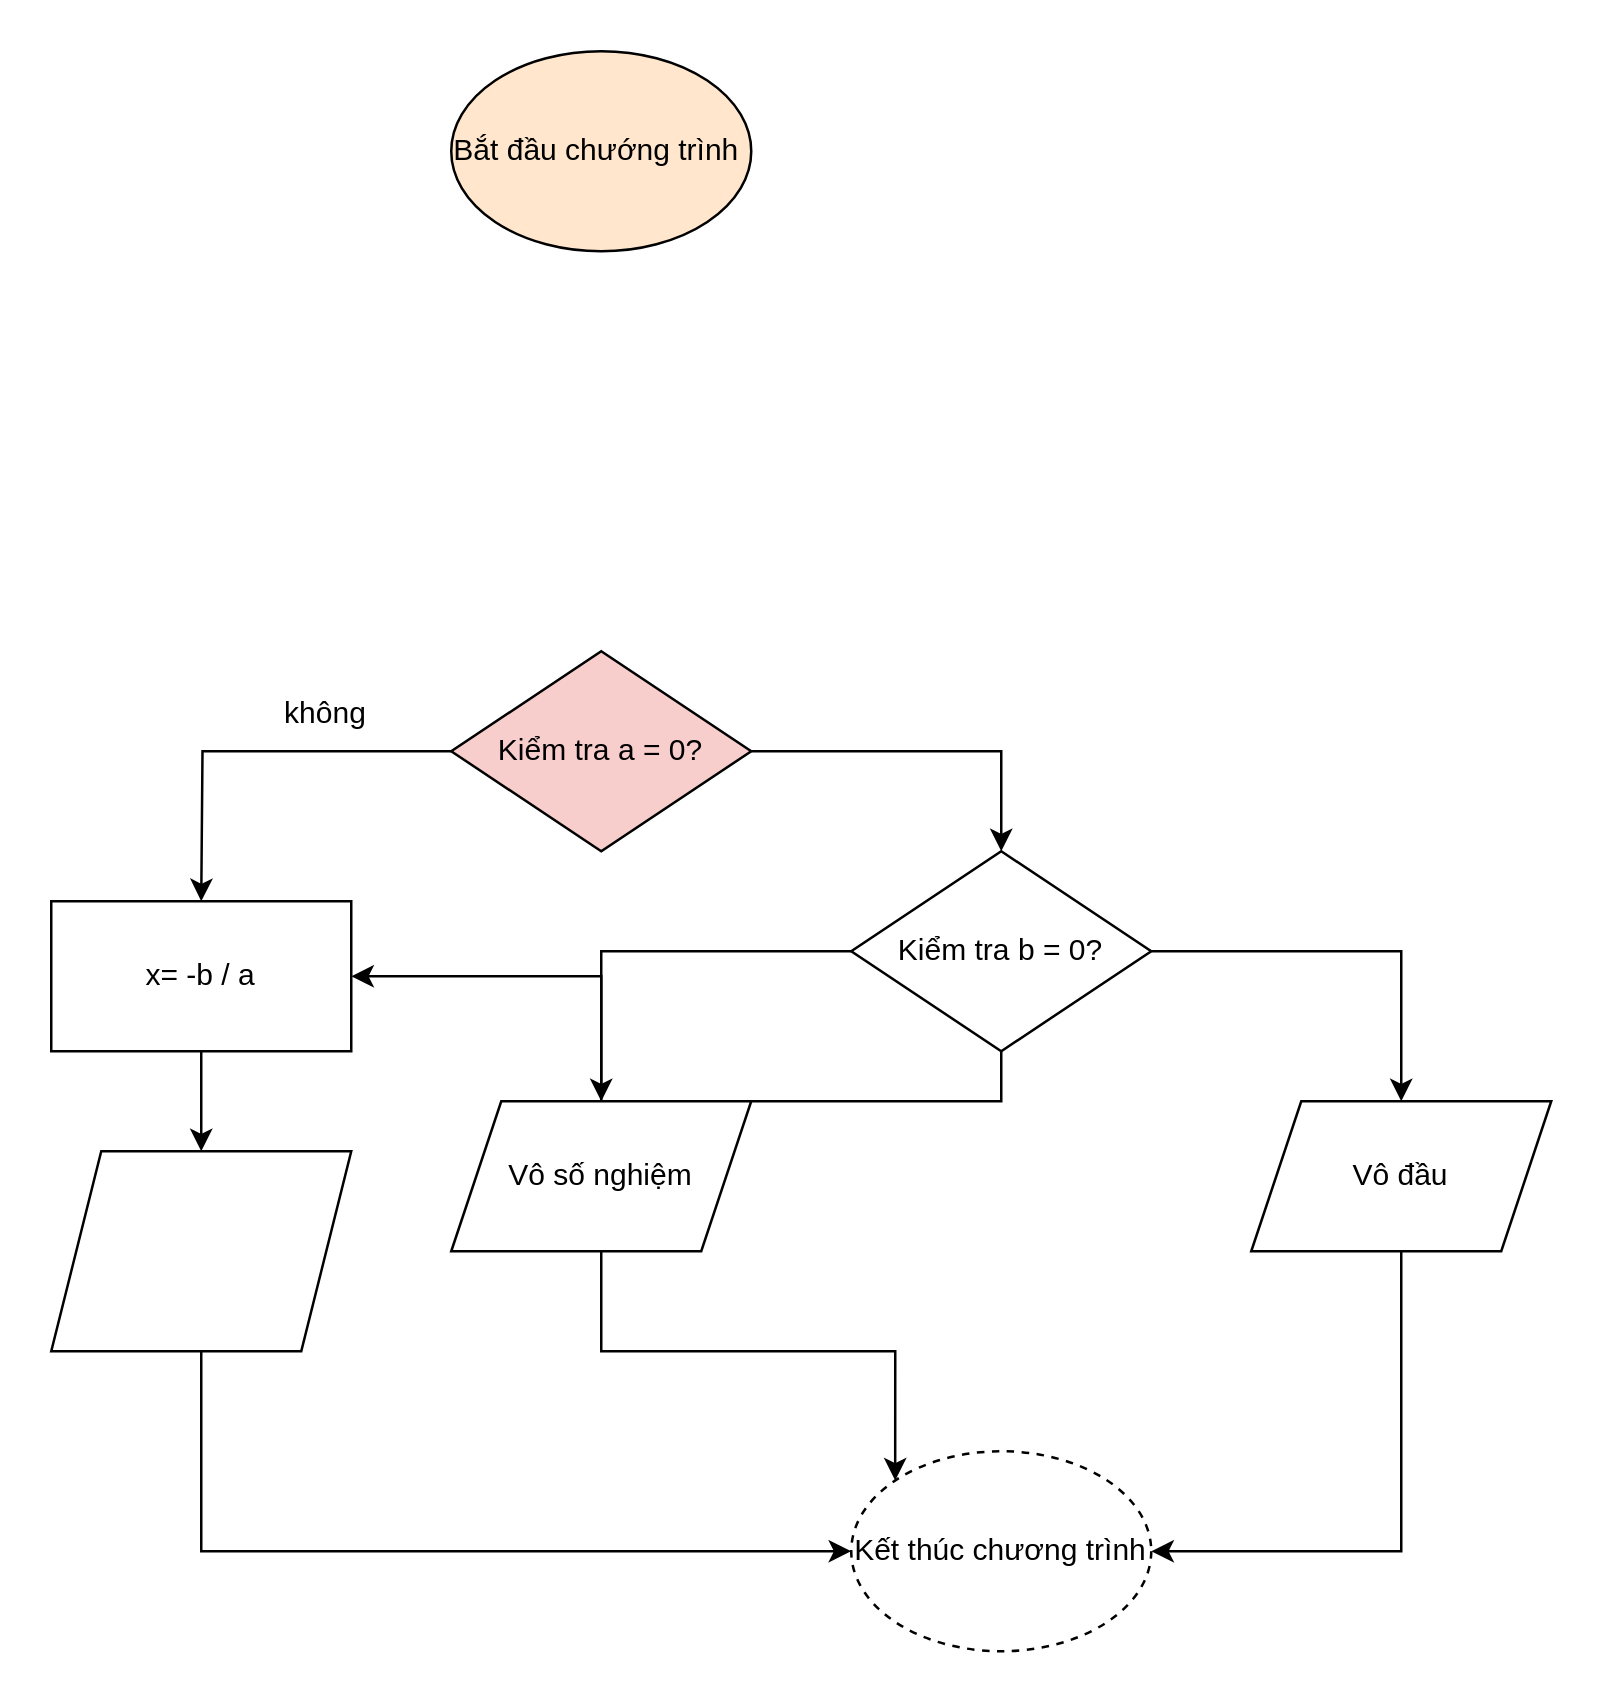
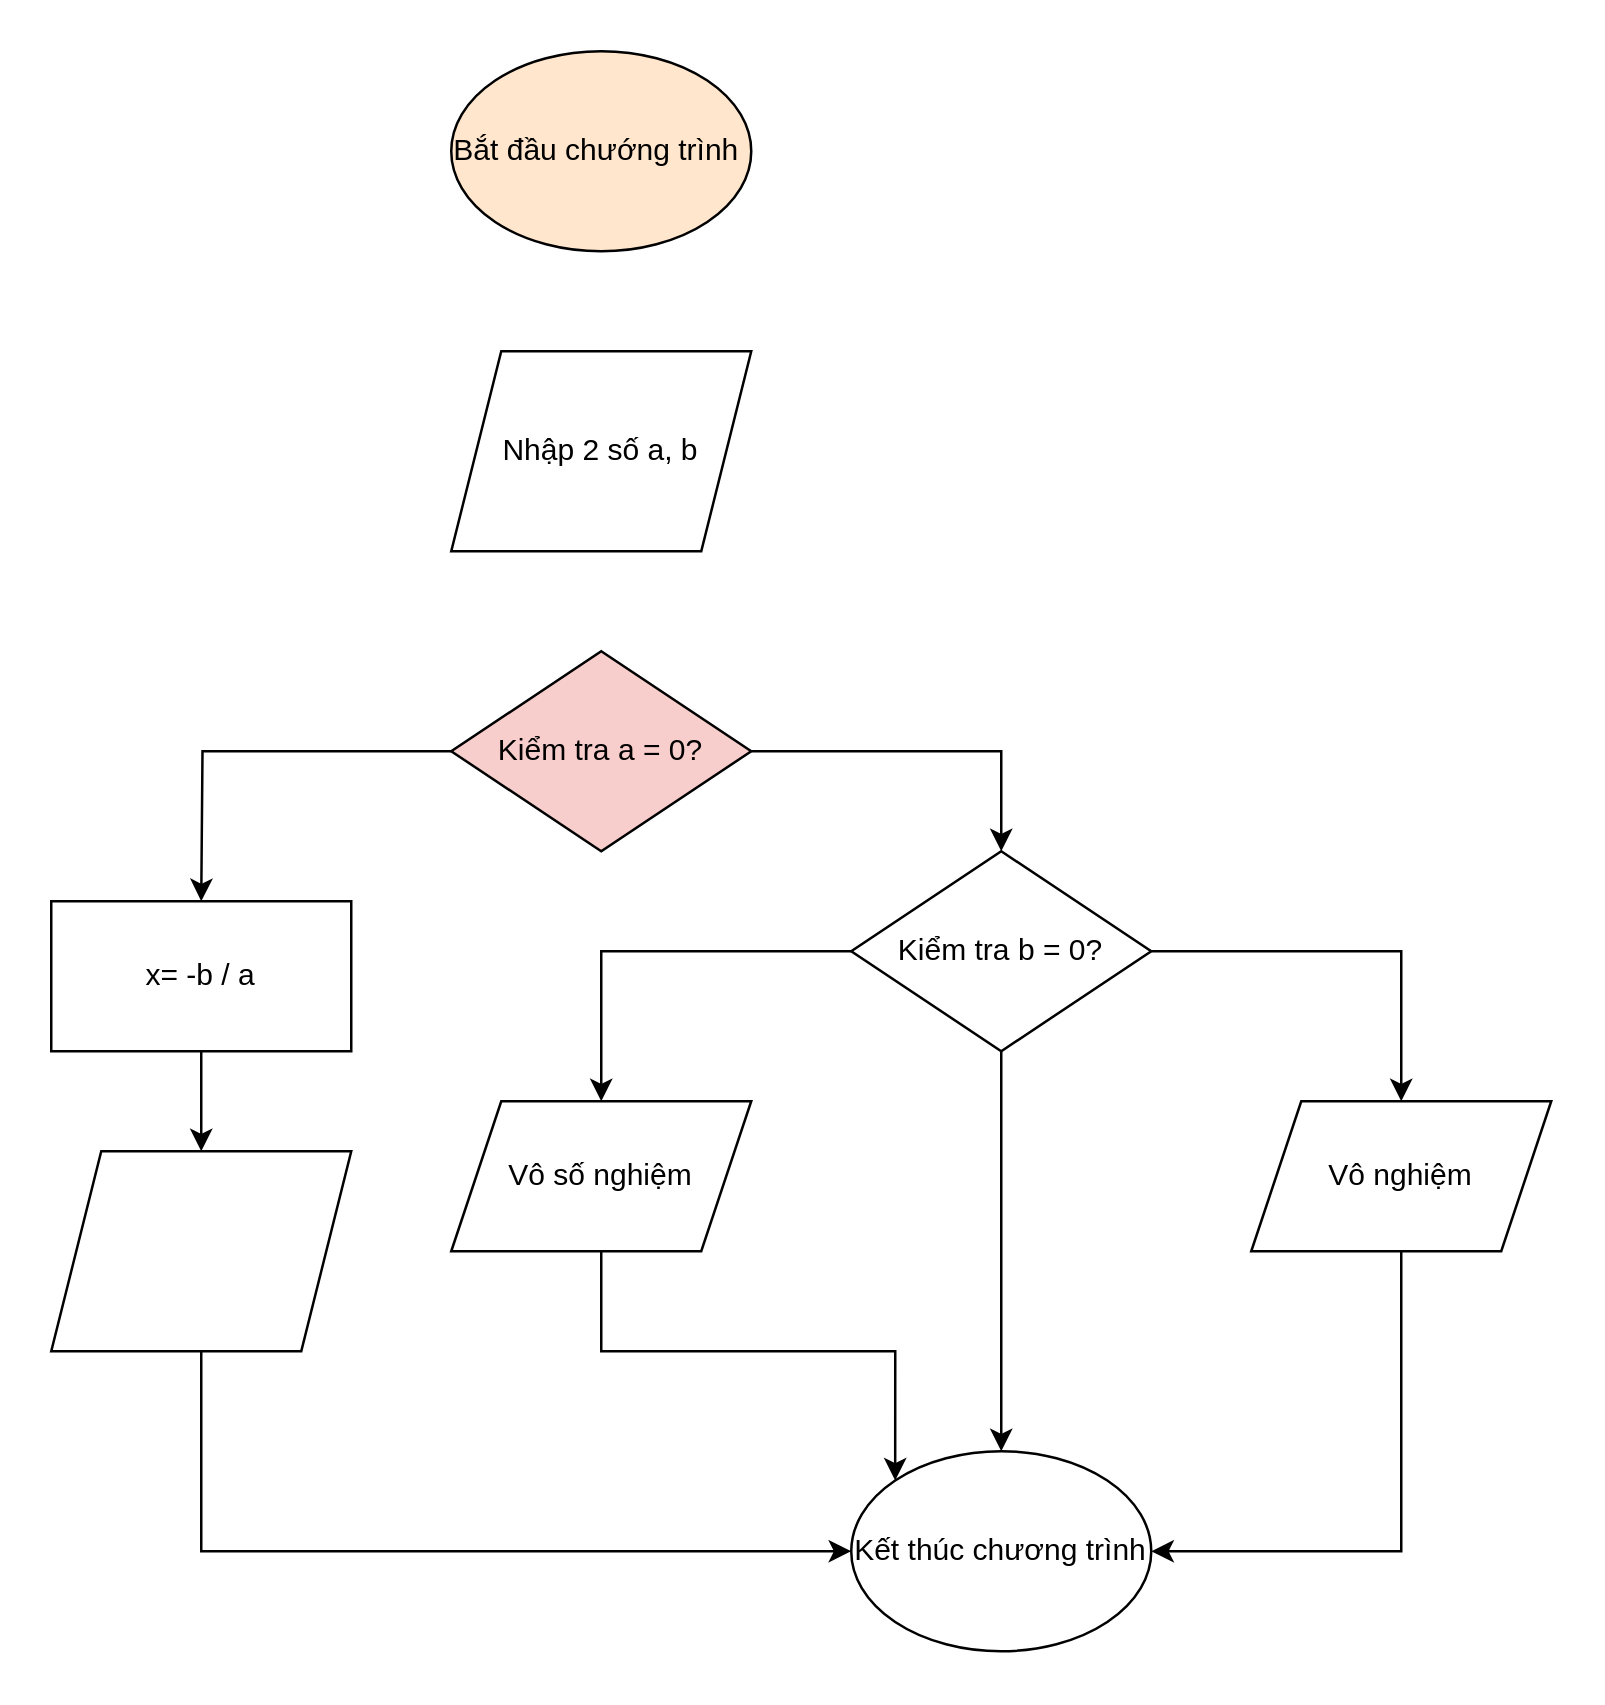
node "Nhập 2 số a, b": added
node "không": removed
edge "Kiểm tra b = 0?" -> "x= -b / a": now "Kiểm tra b = 0?" -> "Kết thúc chương trình"
node "Vô đầu": label "Vô đầu" -> "Vô nghiệm"
node "Kết thúc chương trình": style dashed -> solid
